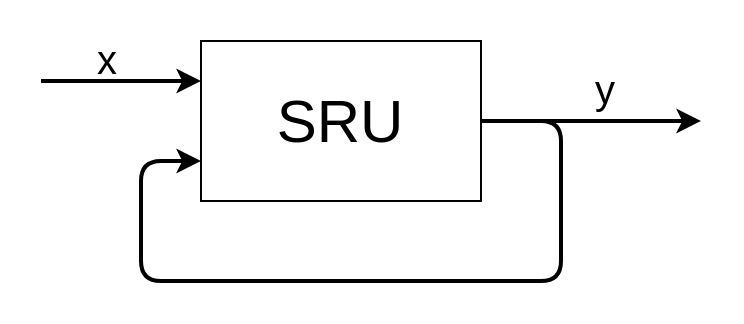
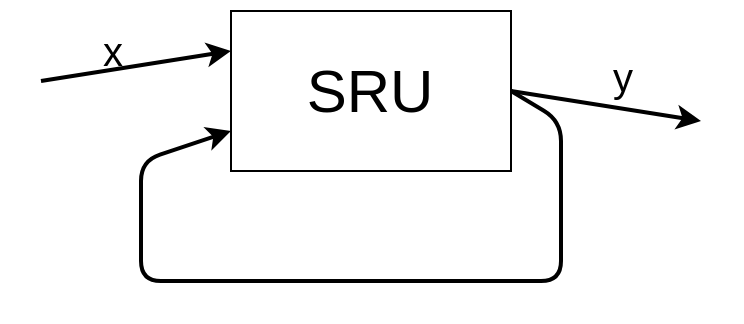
node "SRU": moved (341, 121) -> (371, 91)
